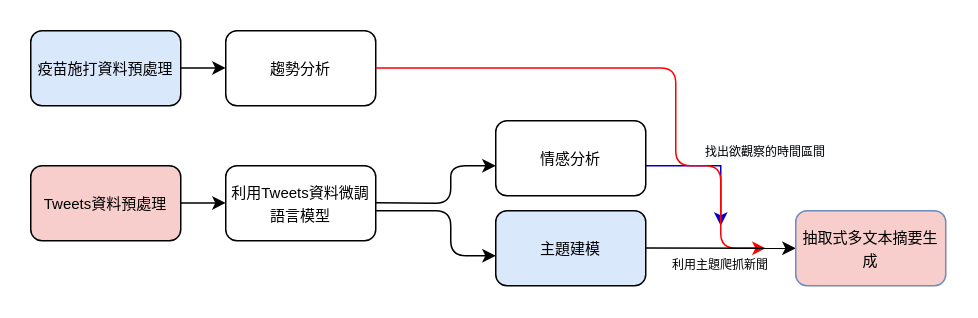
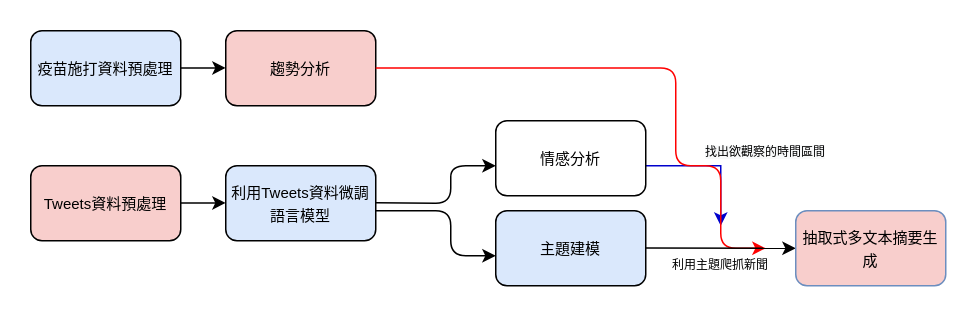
node "趨勢分析": fillcolor #ffffff -> #f8cecc
node "利用Tweets資料微調語言模型": fillcolor #ffffff -> #dae8fc
